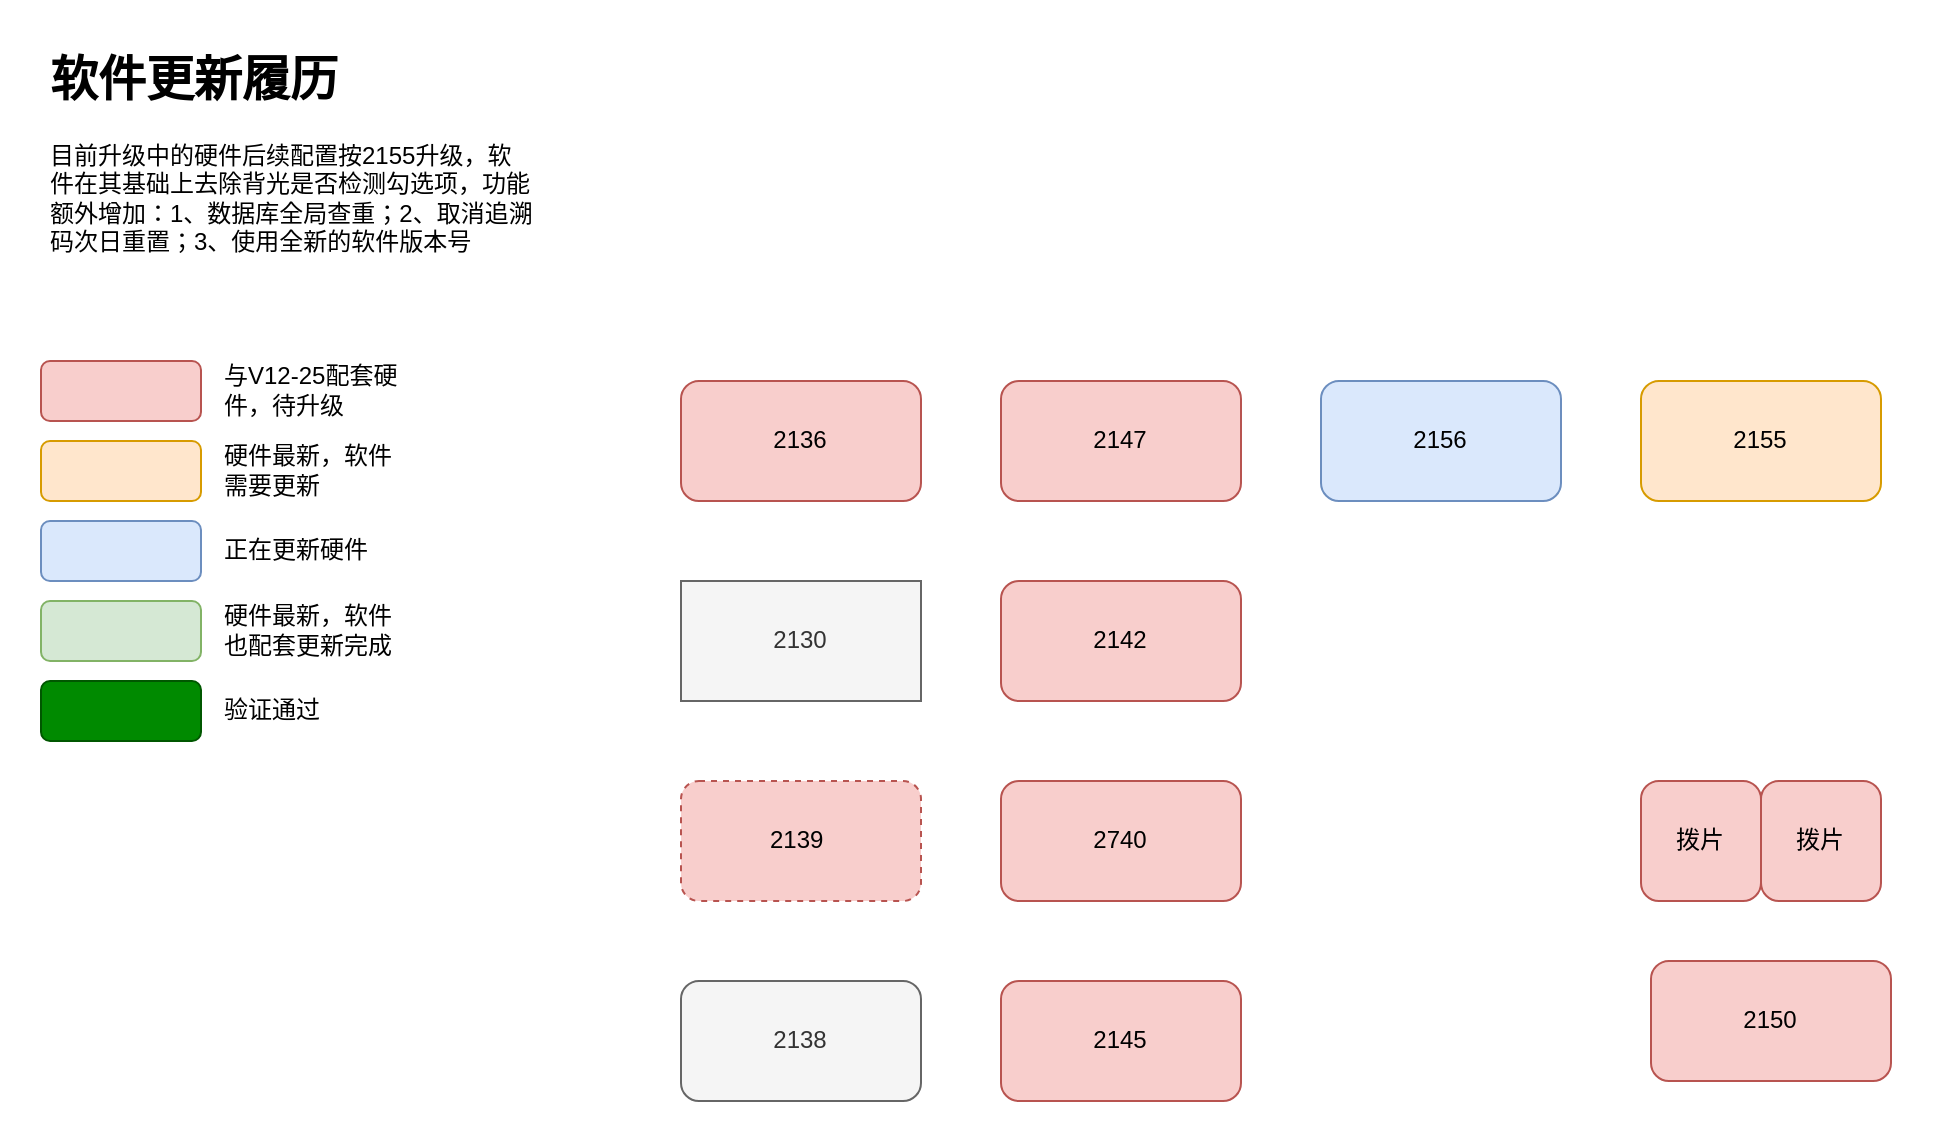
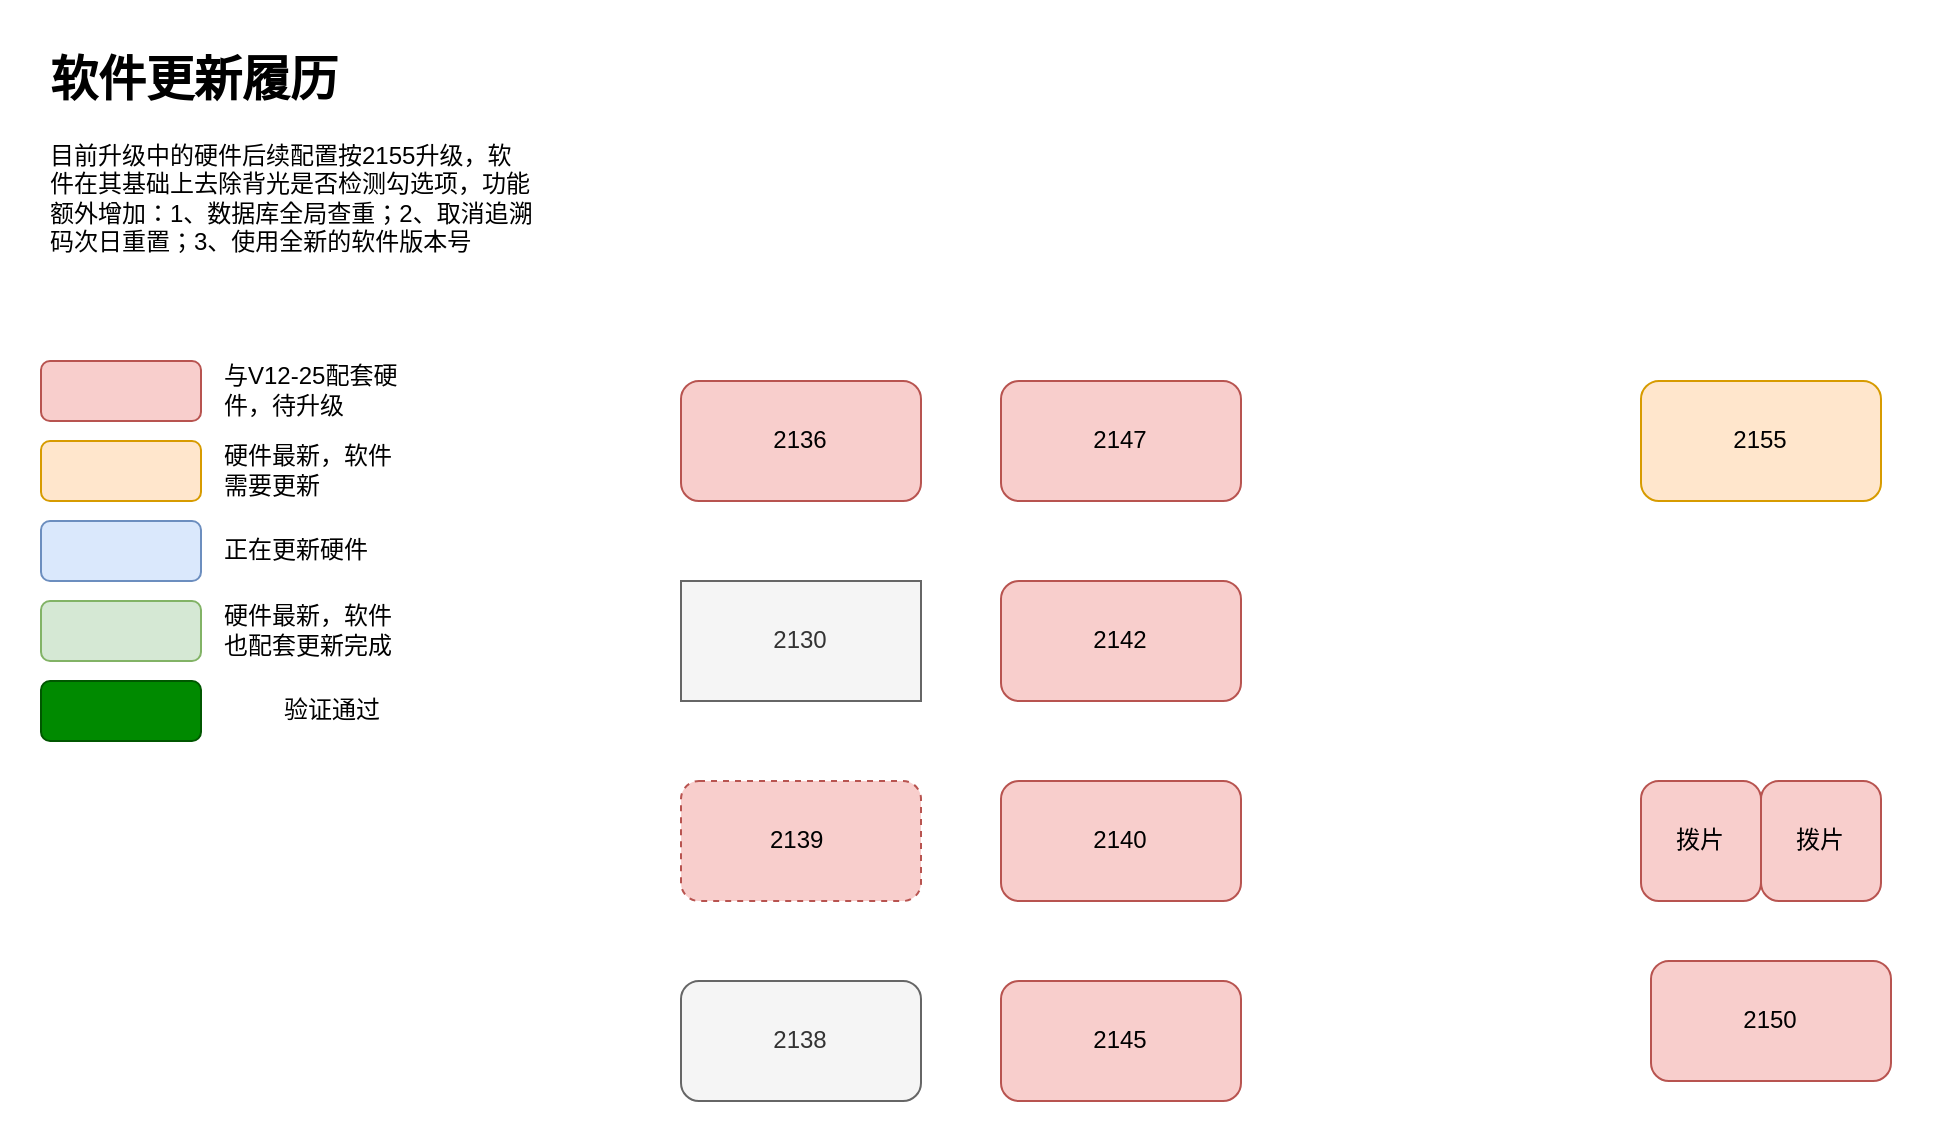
node "2156": removed
node "验证通过": moved (291, 711) -> (351, 711)
node "2740": label "2740" -> "2140"
